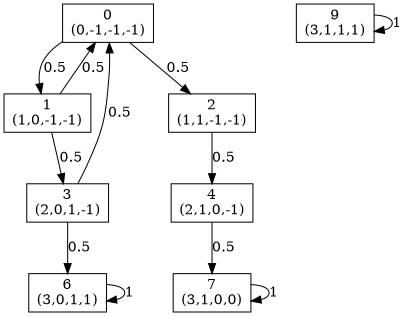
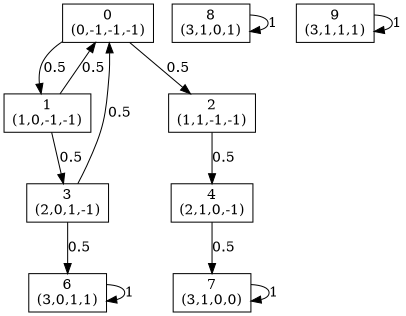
node "8 (3,1,0,1)": added
